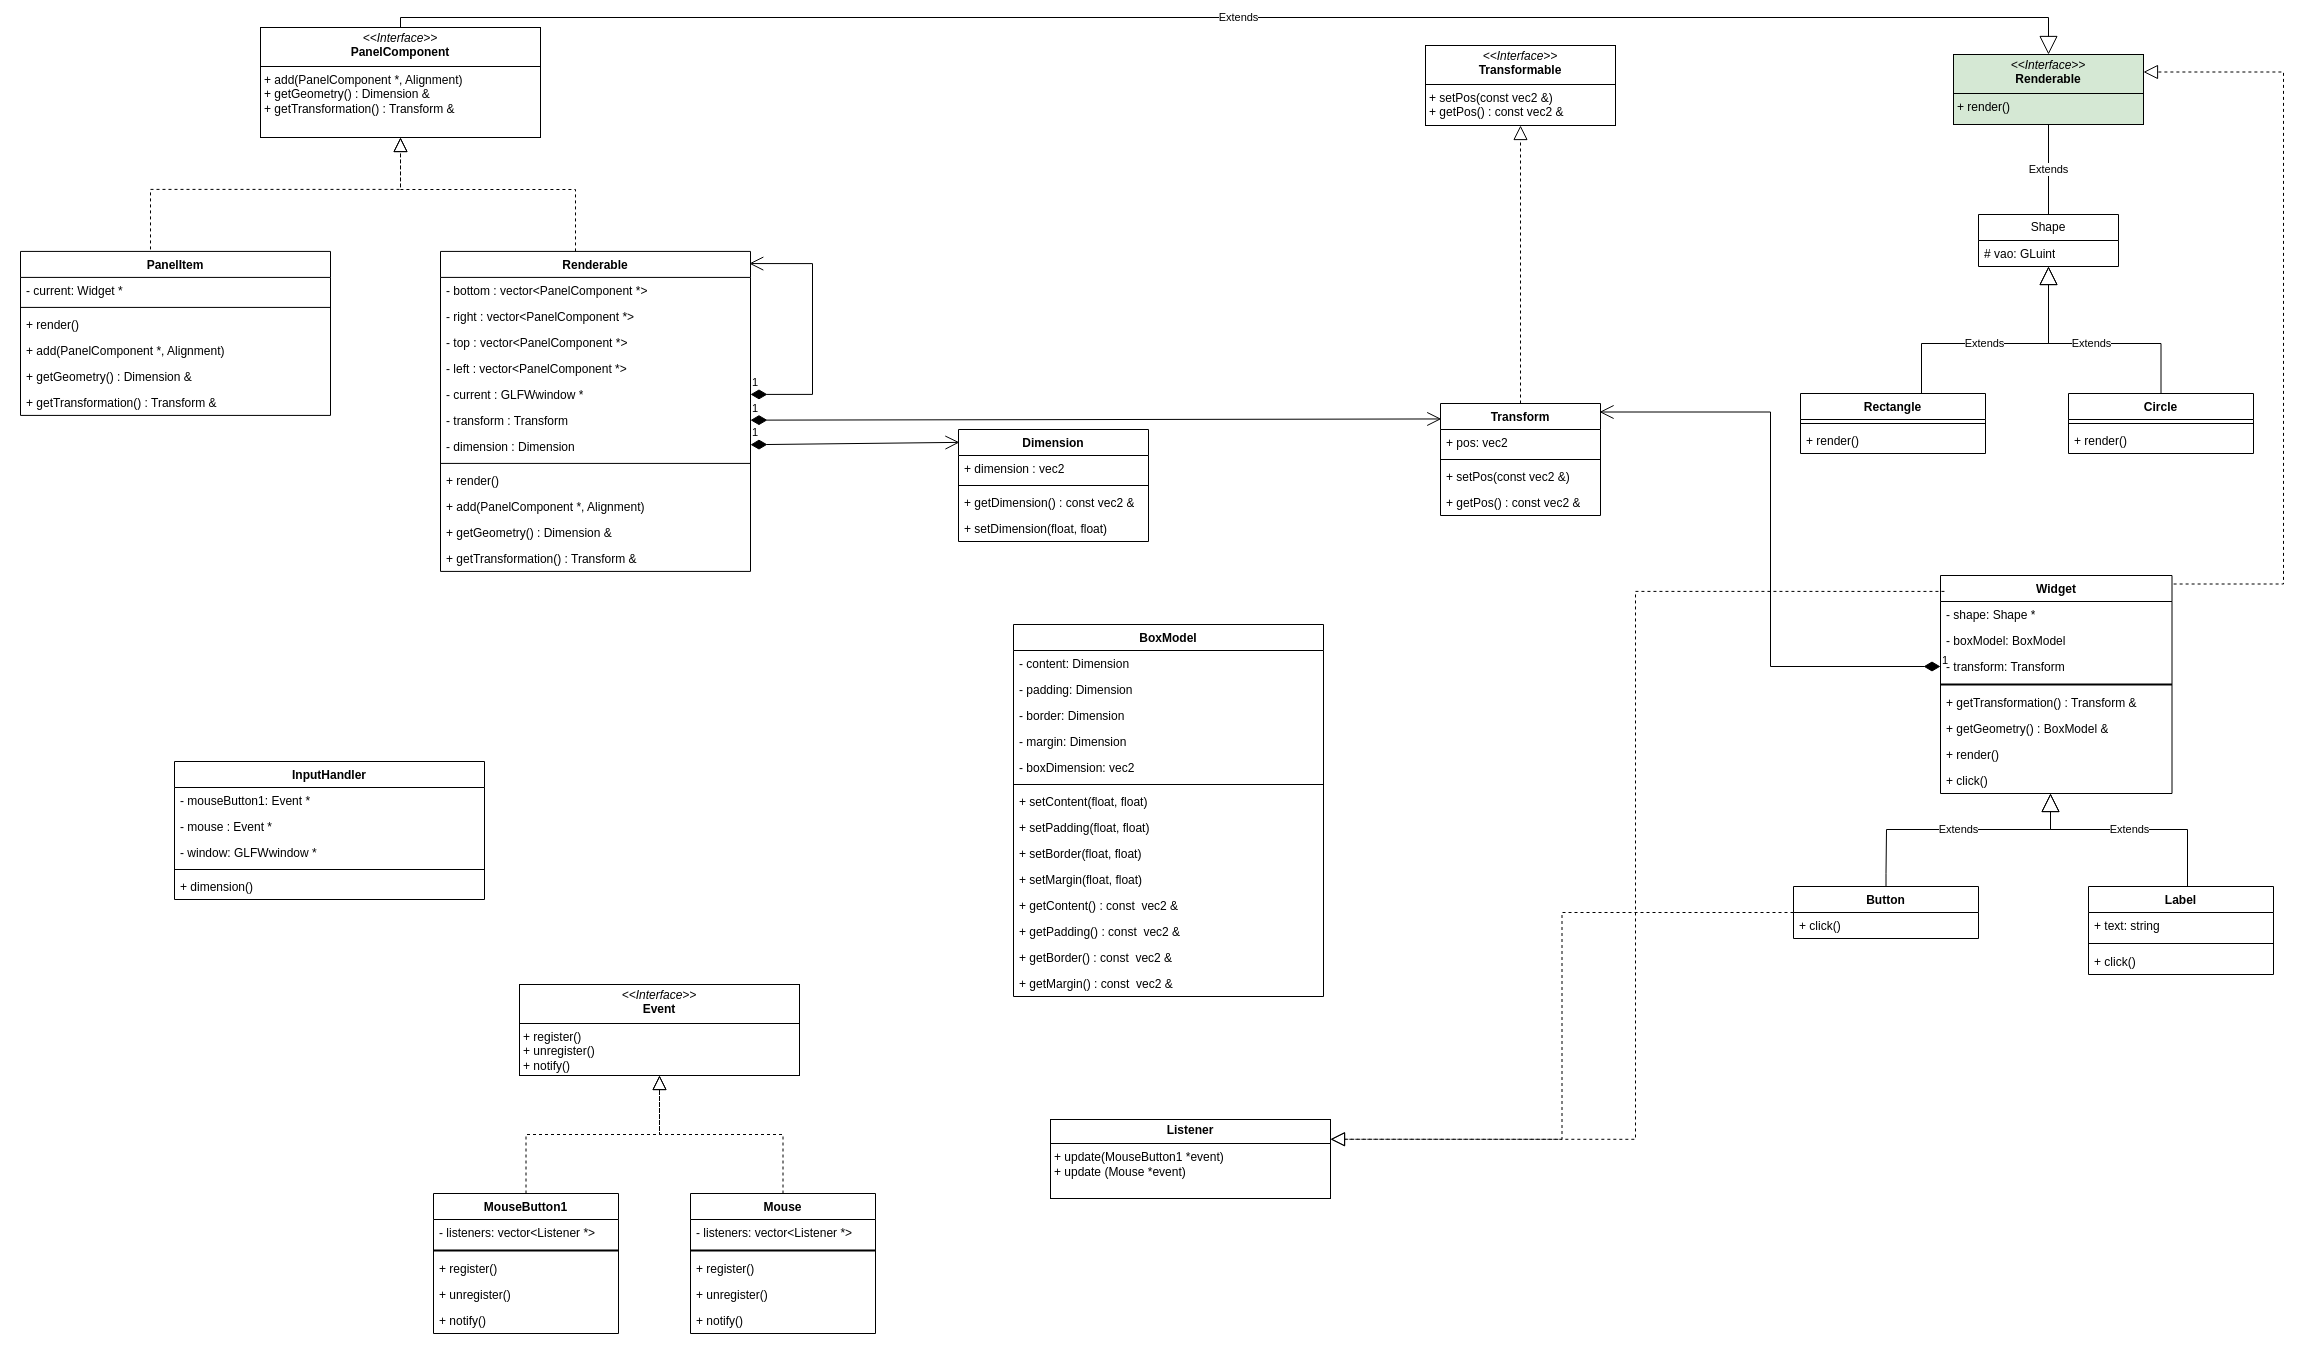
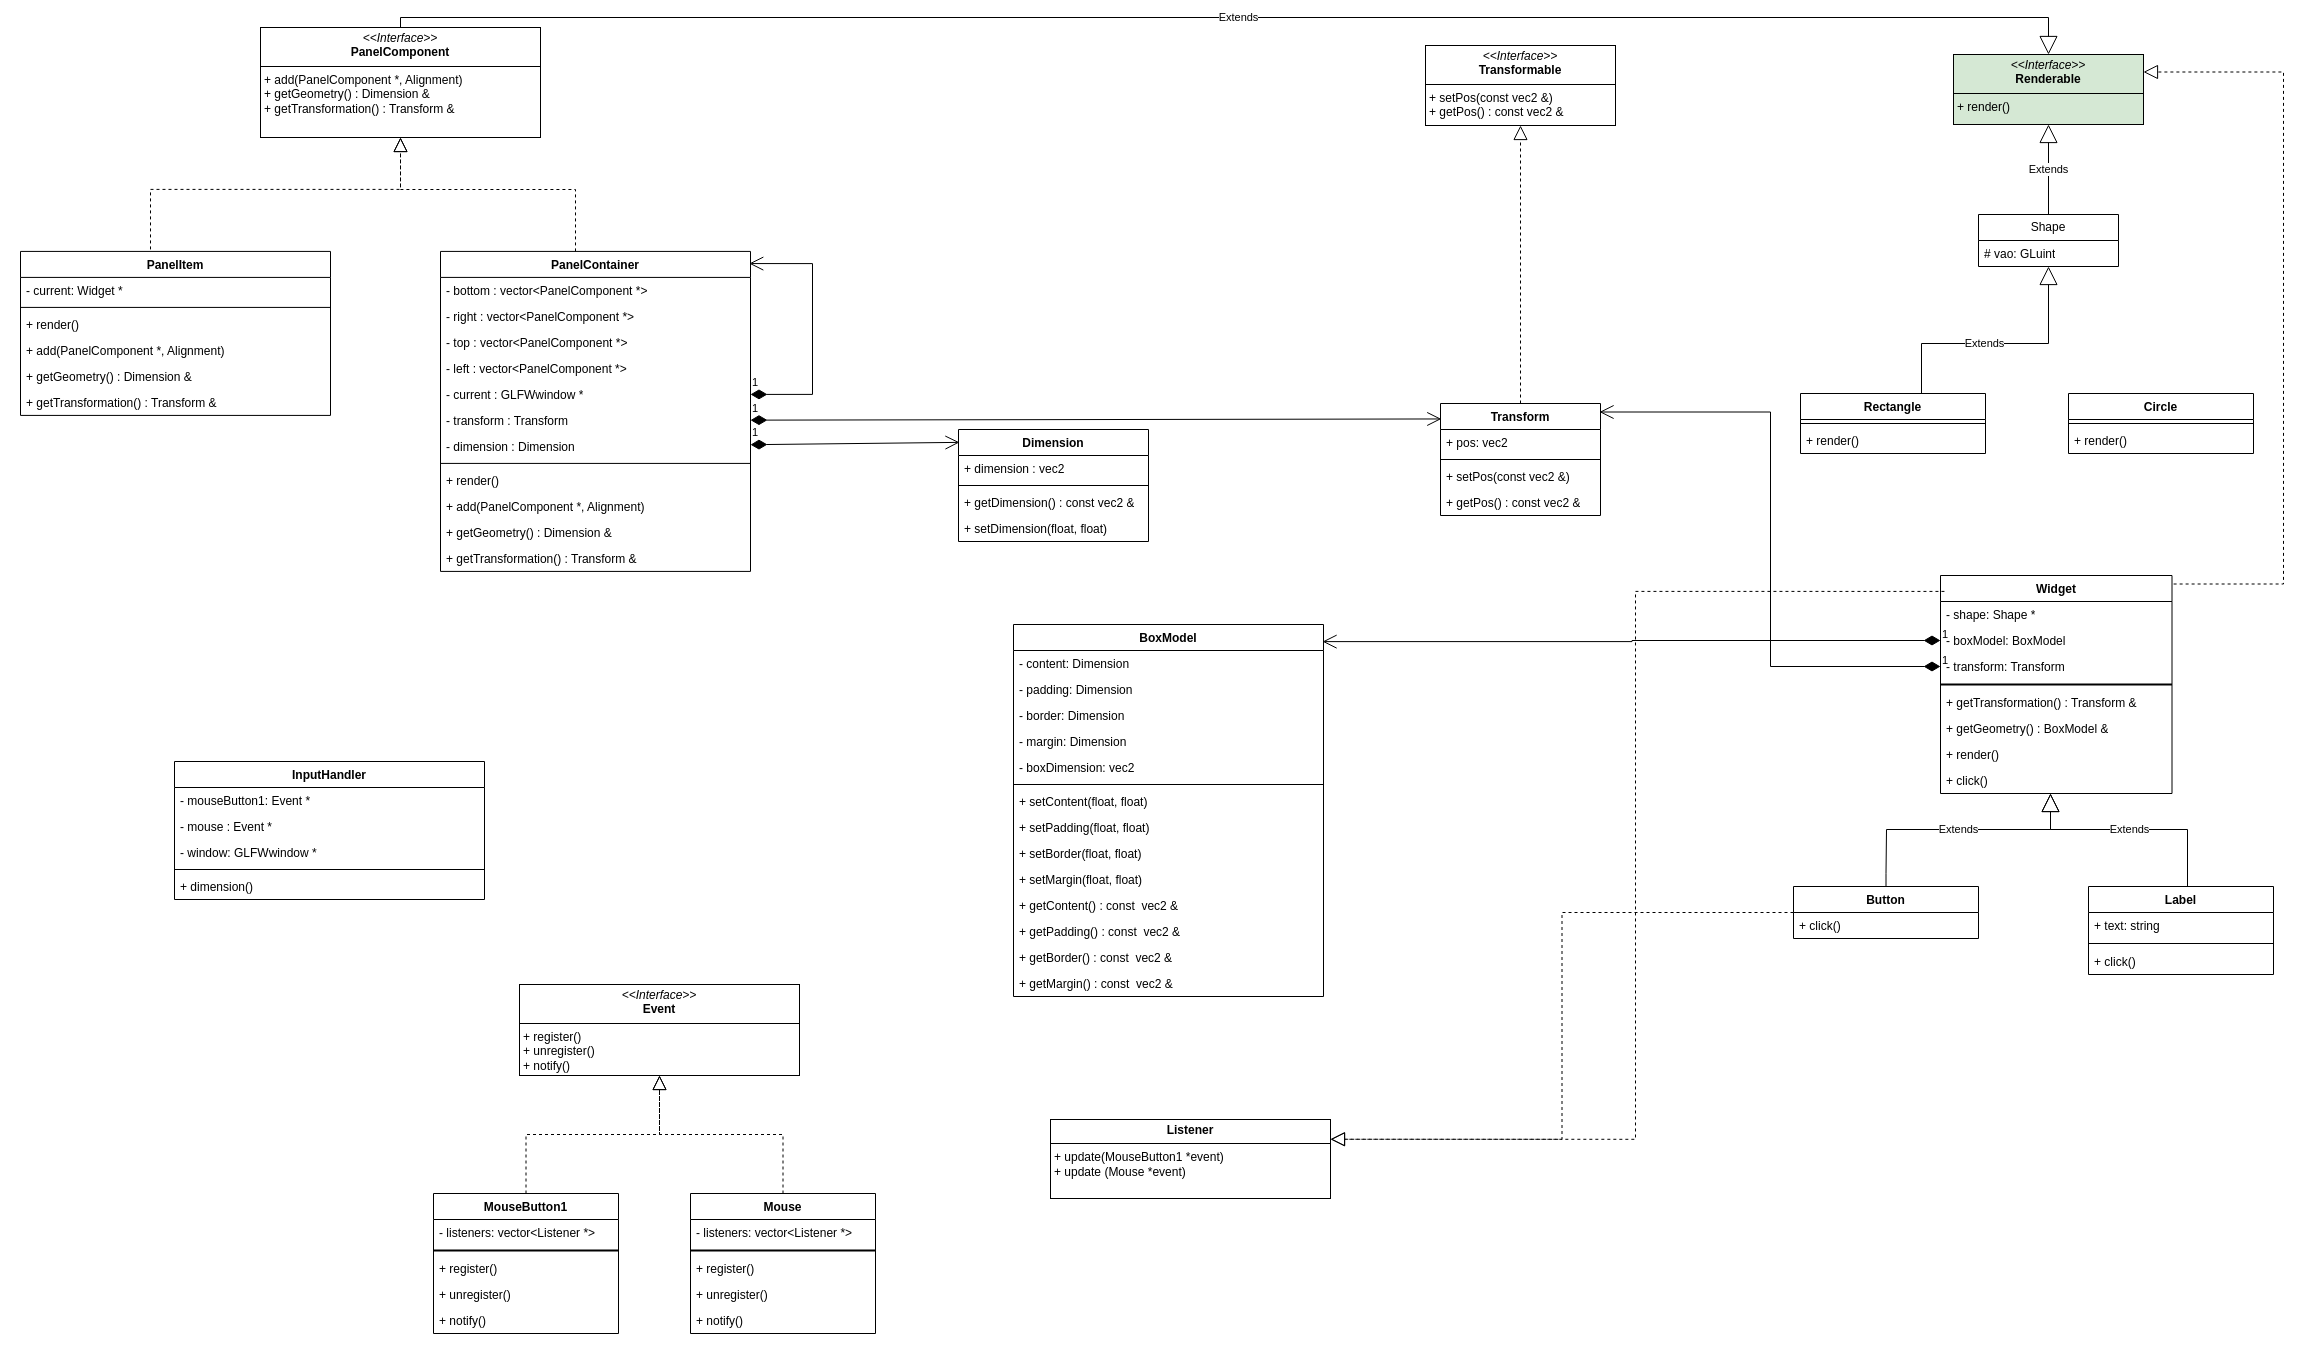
edge "<<Interface>> Renderable + render()" -- "Shape": arrowhead none -> block
node "Renderable": label "Renderable" -> "PanelContainer"
edge "Circle" -> "# vao: GLuint": removed, label "Extends"
edge "- boxModel: BoxModel" -- "BoxModel": added, label "1"
